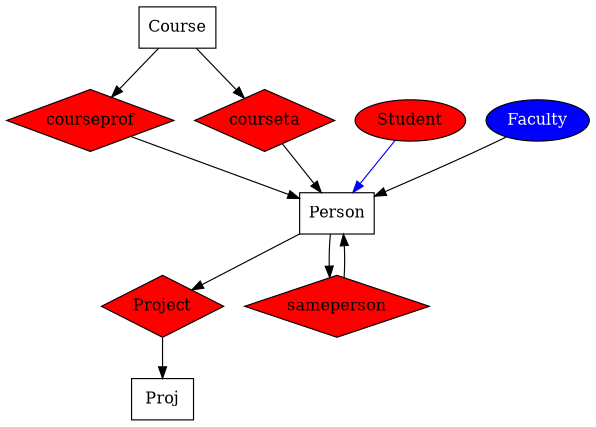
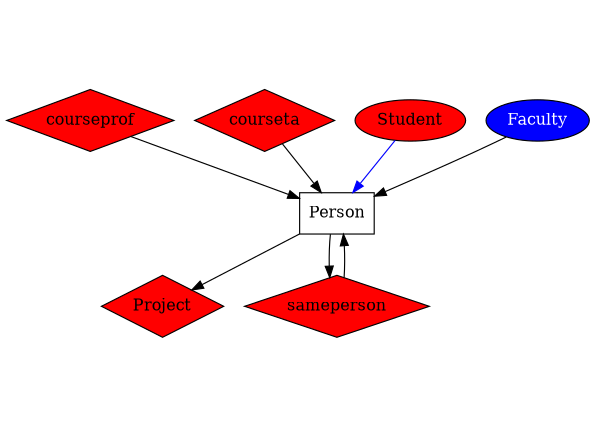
node "Course": removed
node "Proj": removed
